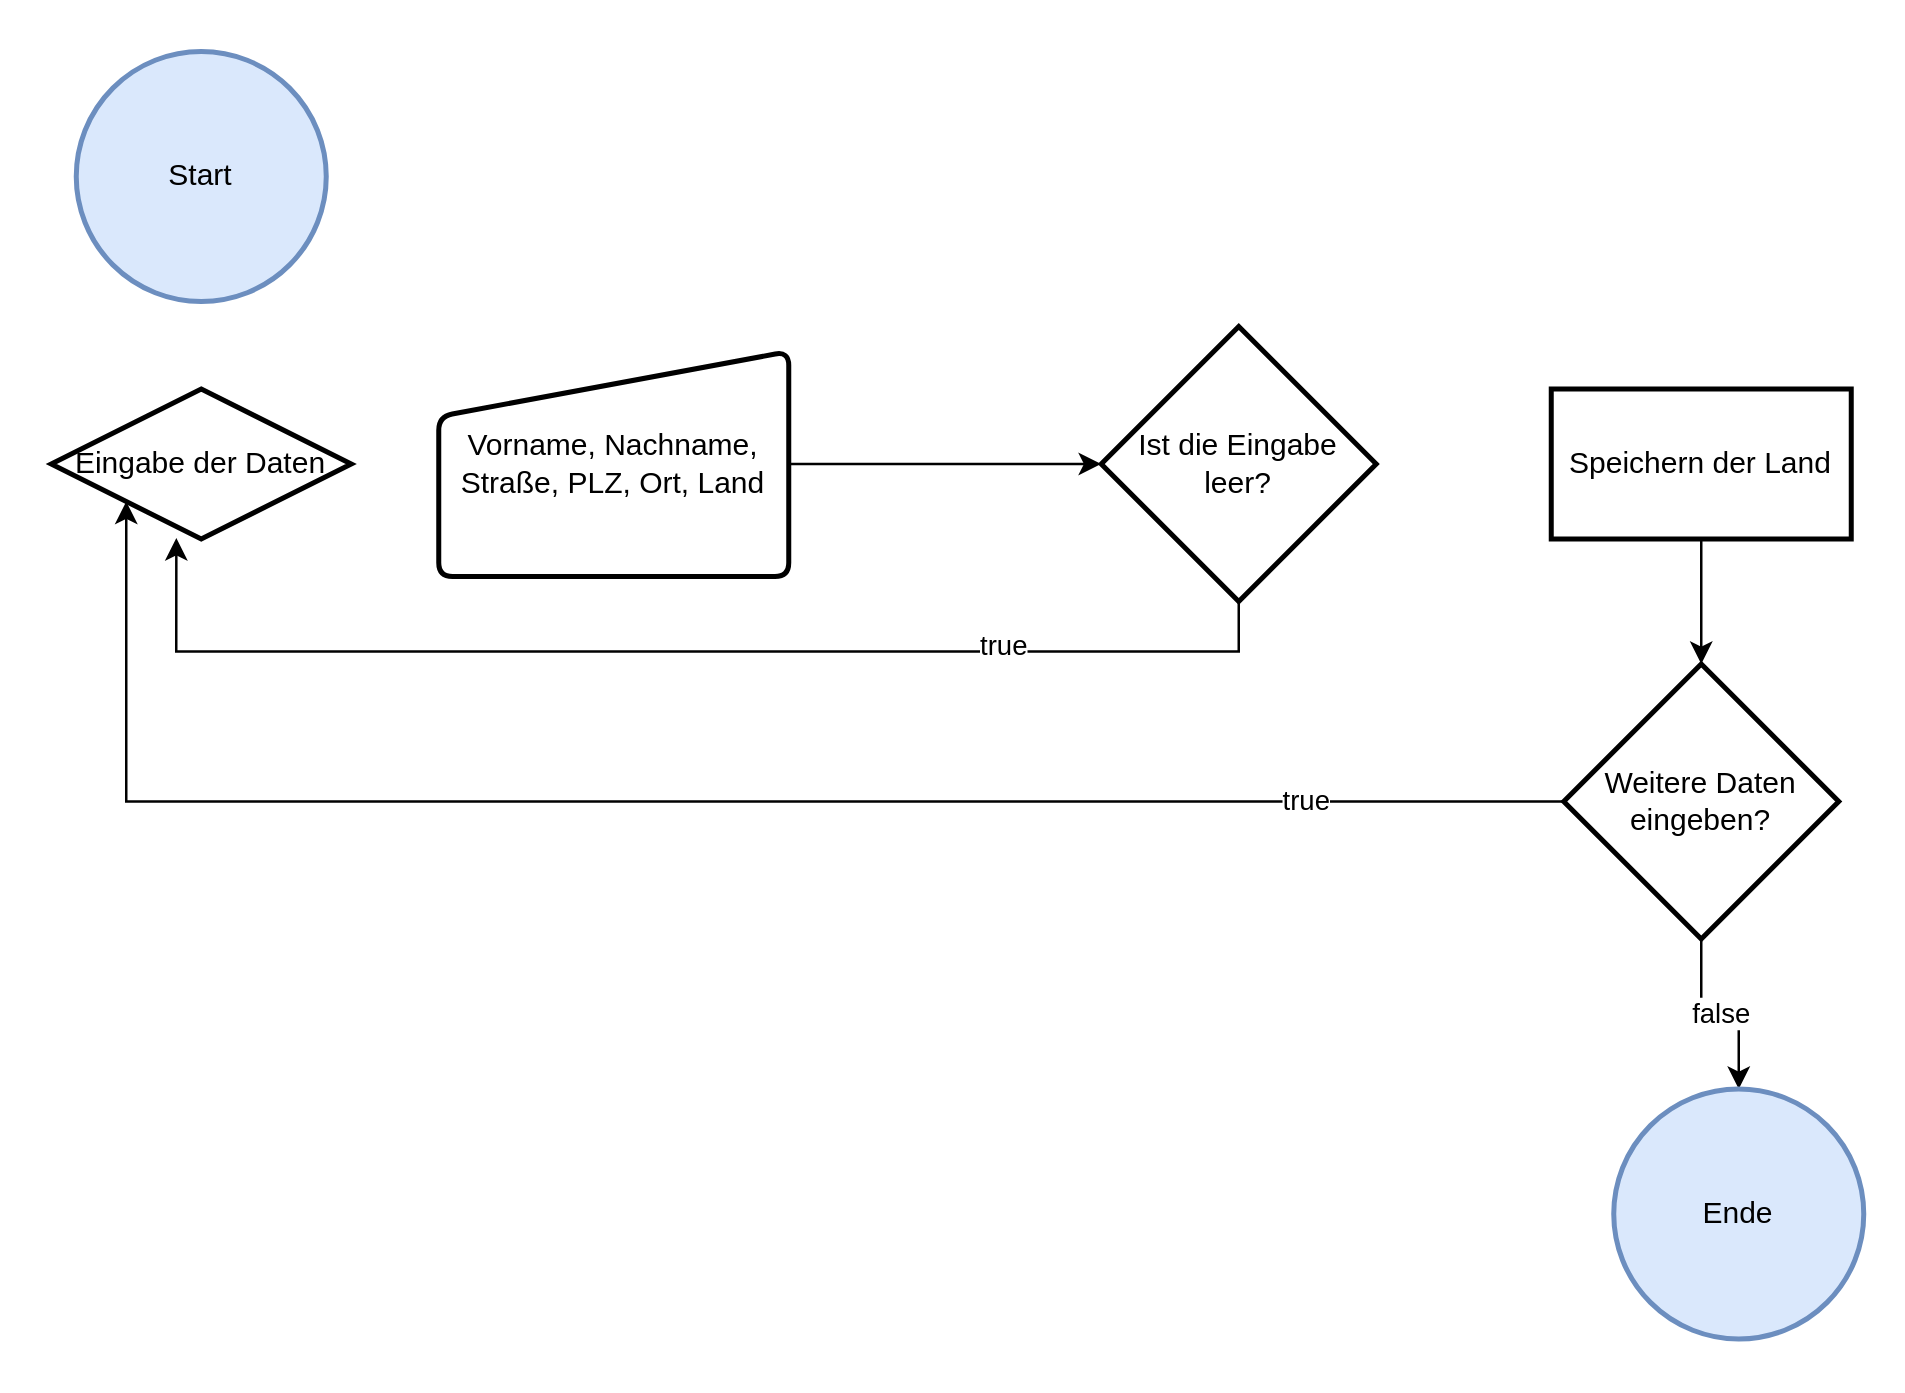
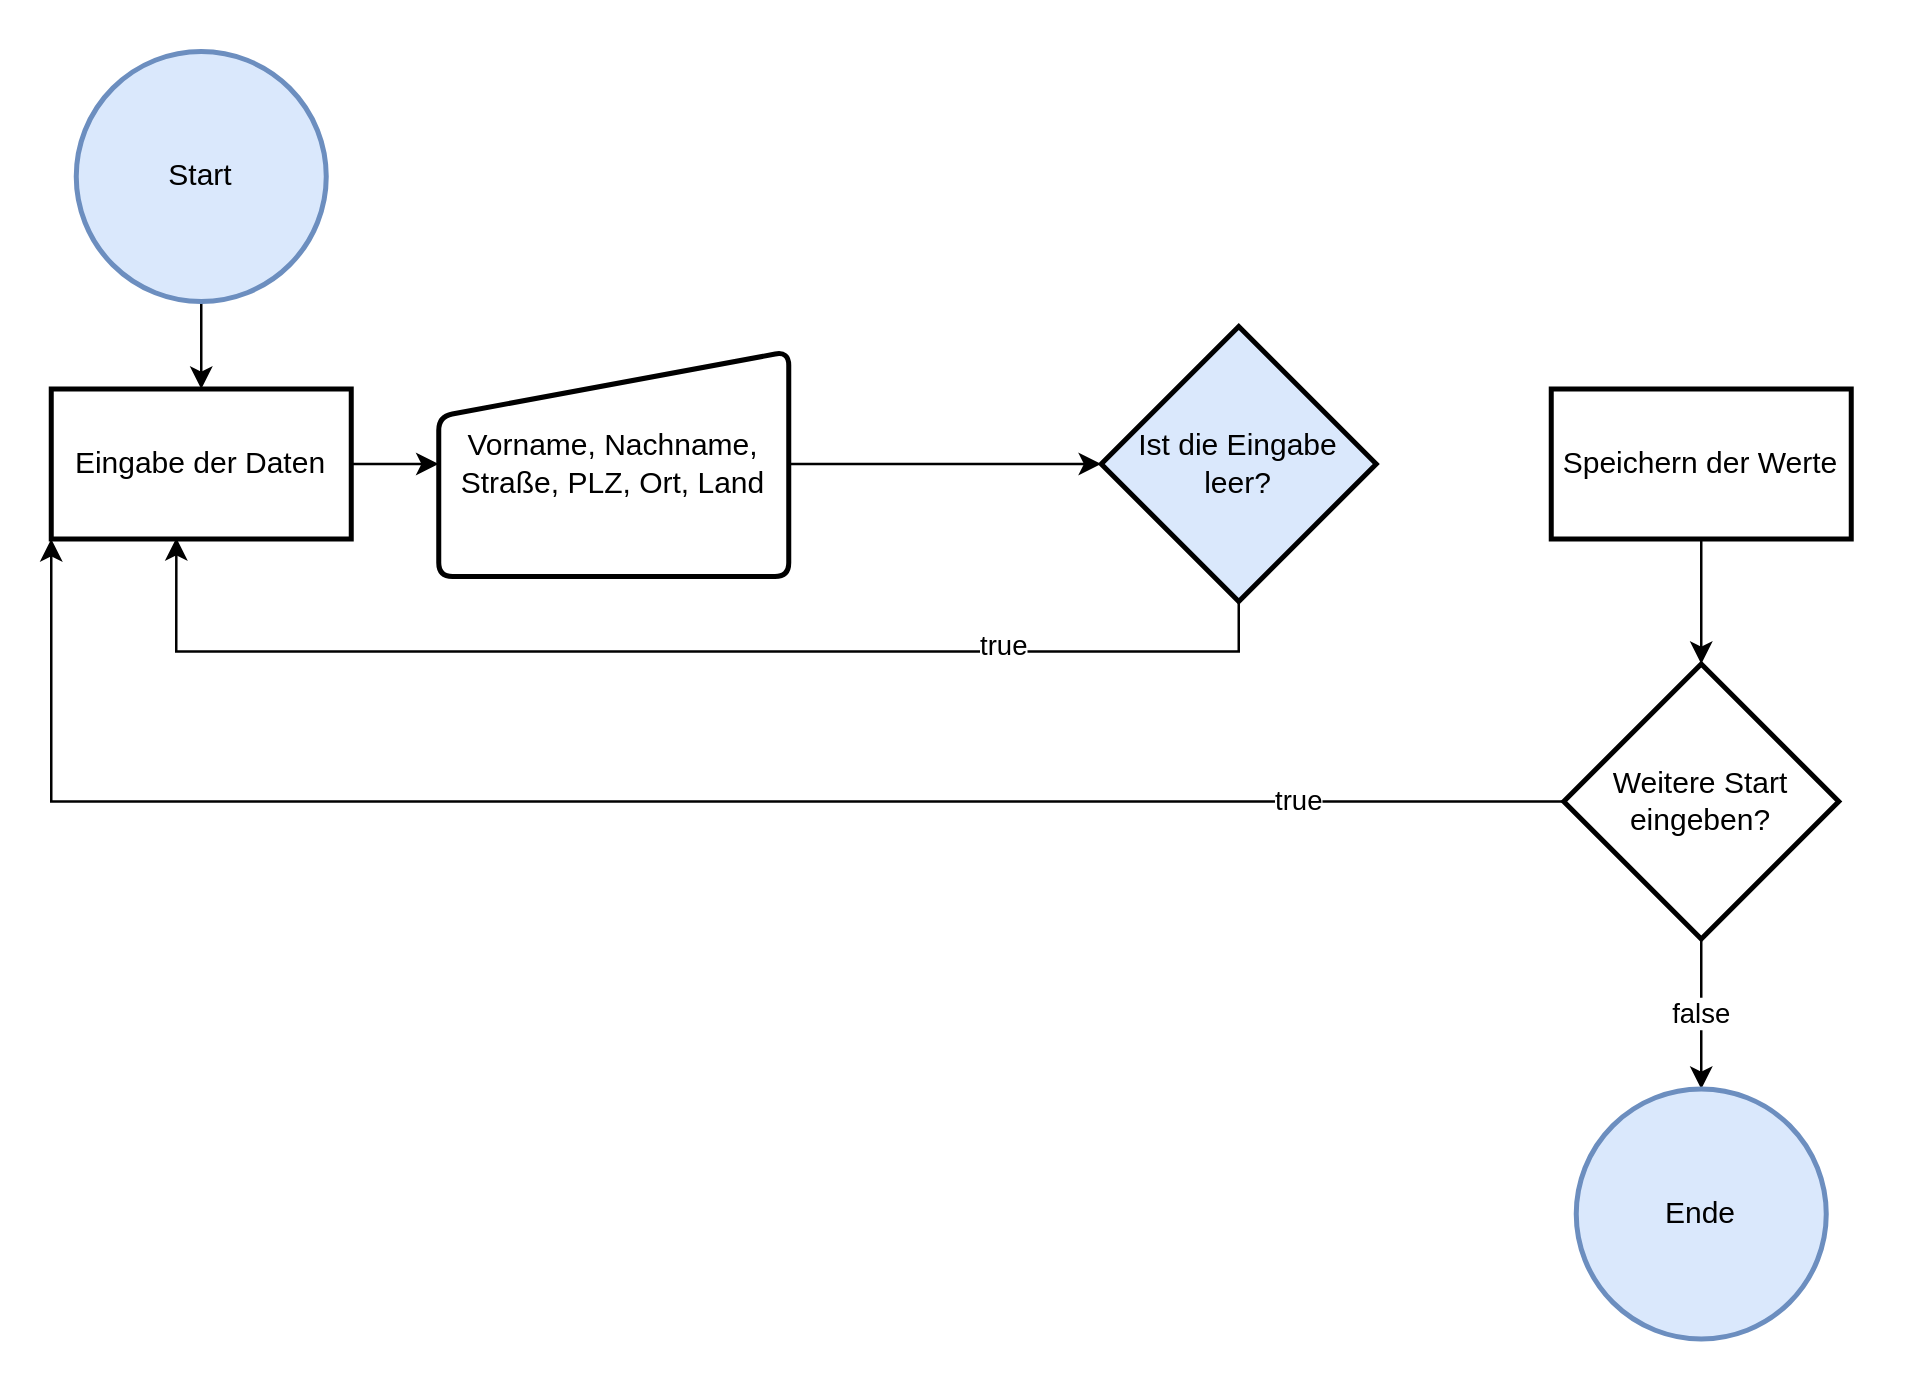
edge "Start" -> "Eingabe der Daten": added
node "Eingabe der Daten": shape diamond -> rectangle
edge "Eingabe der Daten" -> "Vorname, Nachname, Straße, PLZ, Ort, Land": added
node "Ist die Eingabe leer?": fillcolor #ffffff -> #dae8fc
node "Speichern der Land": label "Speichern der Land" -> "Speichern der Werte"
node "Weitere Daten eingeben?": label "Weitere Daten eingeben?" -> "Weitere Start eingeben?"
node "Ende": moved (1739, 1214) -> (1701, 1214)
